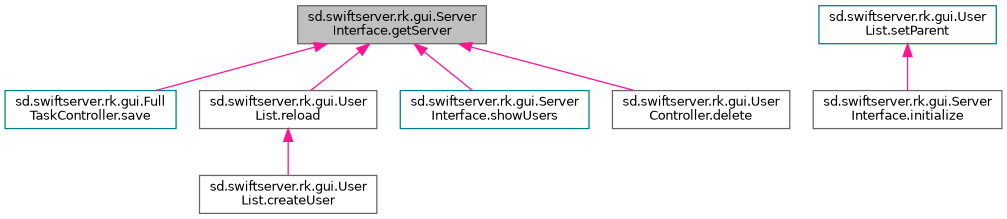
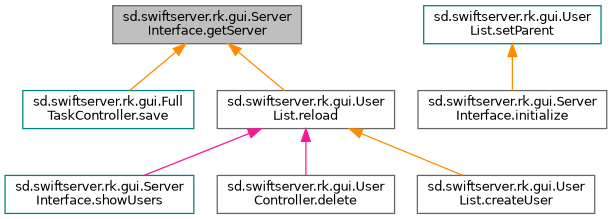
edge "sd.swiftserver.rk.gui.Full TaskController.save" -> "sd.swiftserver.rk.gui.Server Interface.getServer": color deeppink -> darkorange
edge "sd.swiftserver.rk.gui.User Controller.delete" -> "sd.swiftserver.rk.gui.Server Interface.getServer": now "sd.swiftserver.rk.gui.User Controller.delete" -> "sd.swiftserver.rk.gui.User List.reload"
edge "sd.swiftserver.rk.gui.User List.reload" -> "sd.swiftserver.rk.gui.Server Interface.getServer": color deeppink -> darkorange
edge "sd.swiftserver.rk.gui.Server Interface.showUsers" -> "sd.swiftserver.rk.gui.Server Interface.getServer": now "sd.swiftserver.rk.gui.Server Interface.showUsers" -> "sd.swiftserver.rk.gui.User List.reload"
edge "sd.swiftserver.rk.gui.Server Interface.initialize" -> "sd.swiftserver.rk.gui.User List.setParent": color deeppink -> darkorange
edge "sd.swiftserver.rk.gui.User List.createUser" -> "sd.swiftserver.rk.gui.User List.reload": color deeppink -> darkorange
